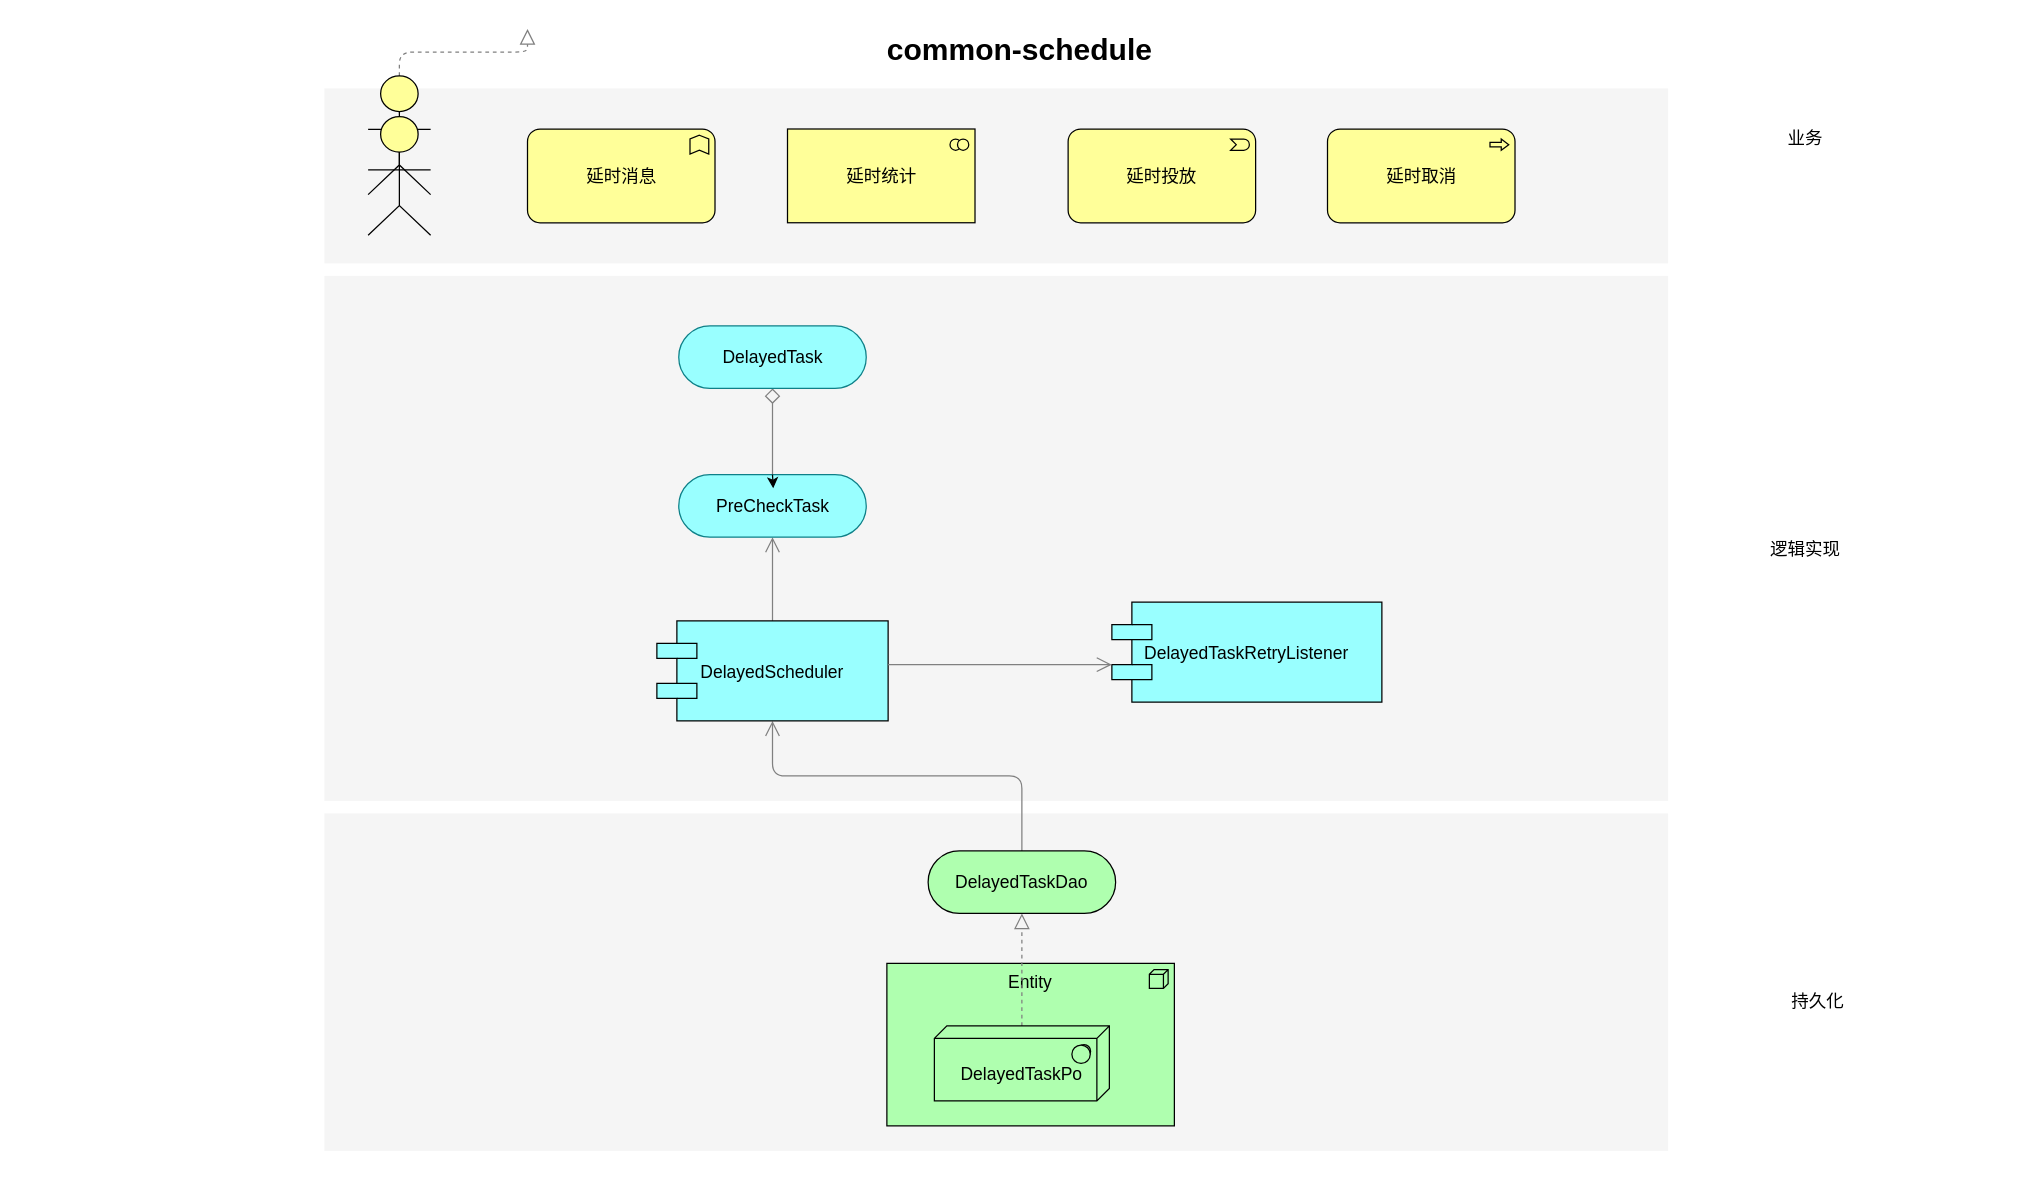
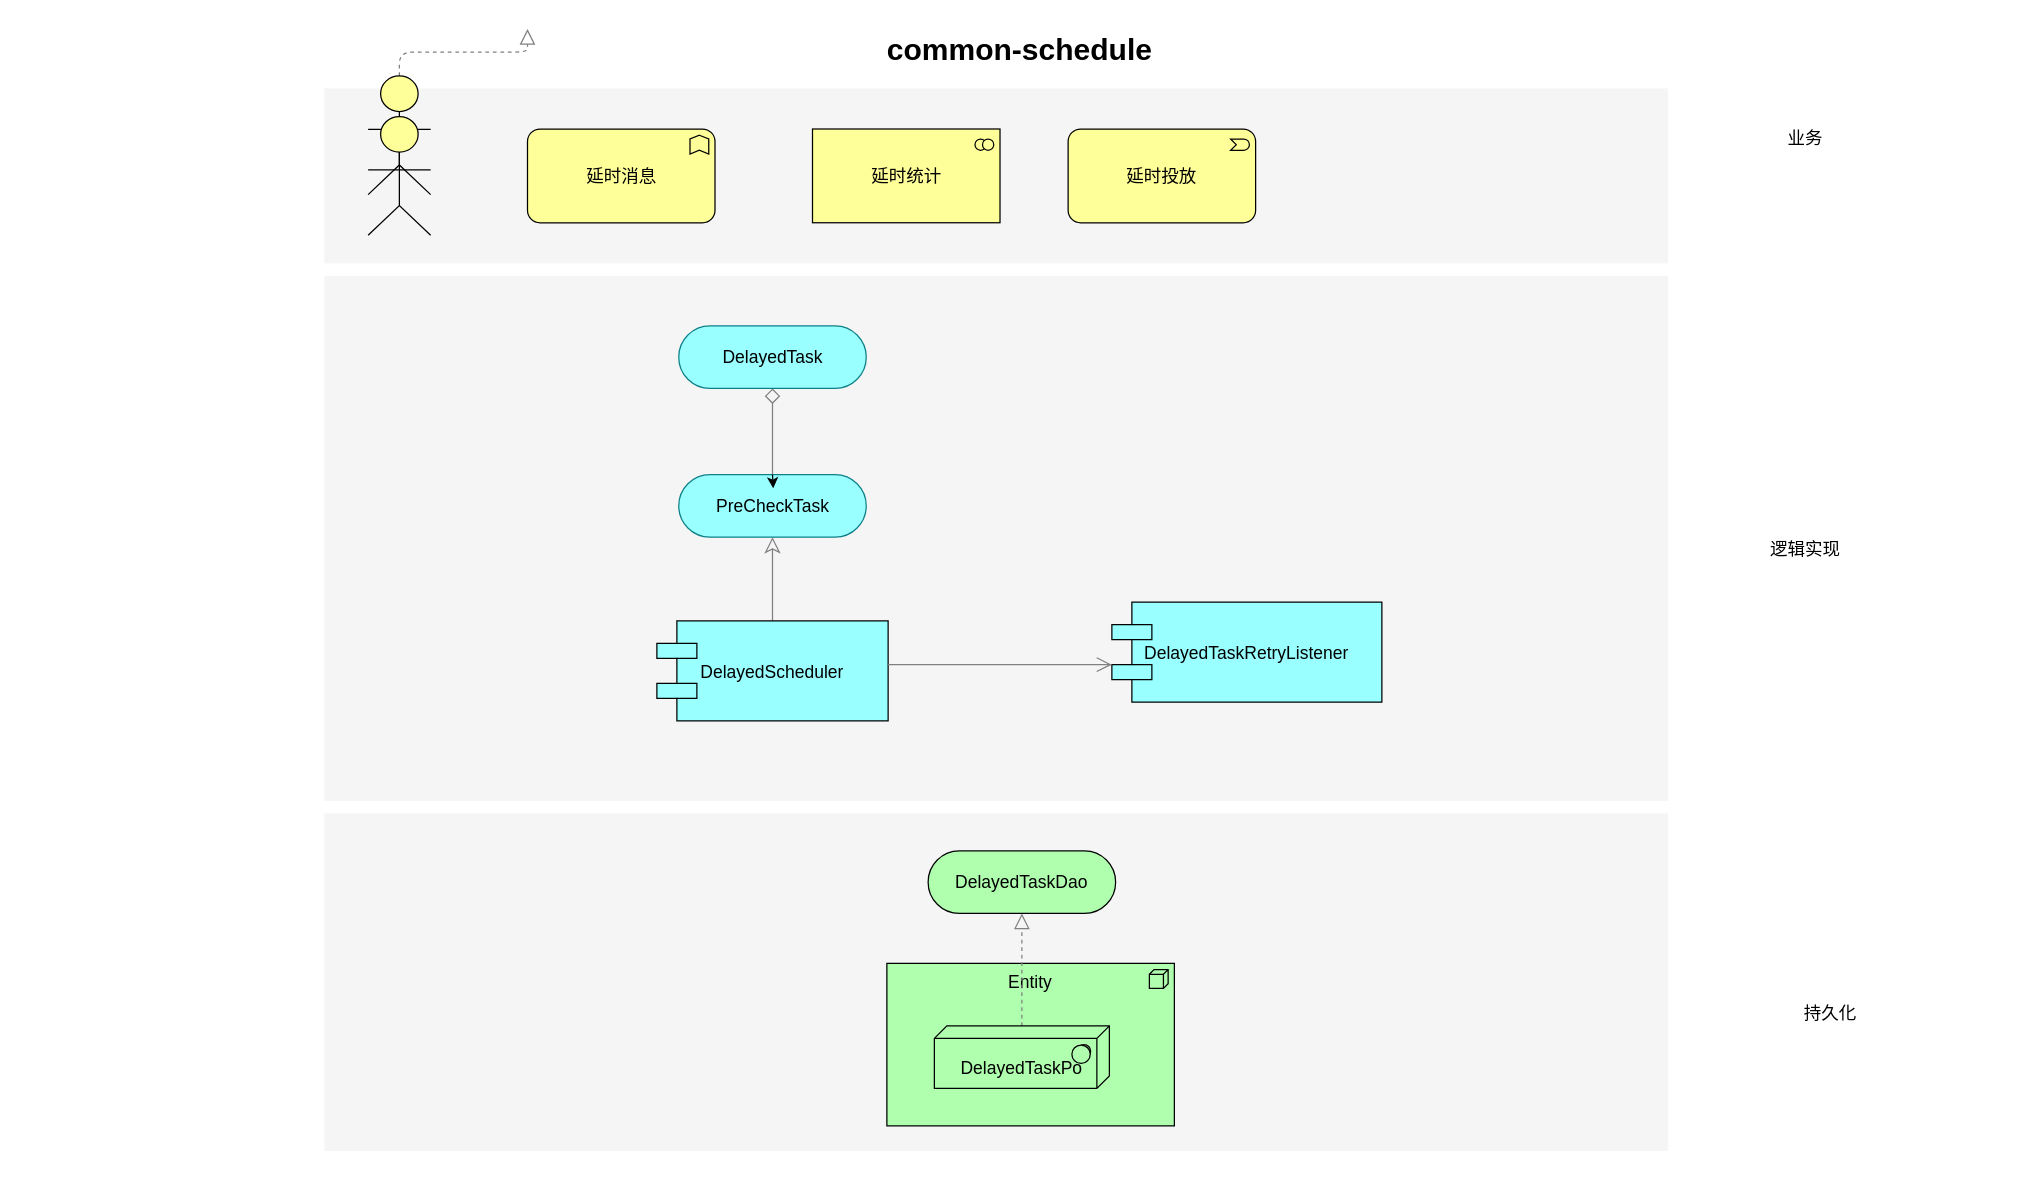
node "延时统计": moved (881, 176) -> (906, 176)
node "延时取消": removed
edge "DelayedScheduler" -> "PreCheckTask": arrowhead open -> classic
edge "DelayedTaskDao" -> "DelayedScheduler": removed
node "持久化": moved (1818, 1001) -> (1831, 1013)
node "DelayedTaskPo": size 175x75 -> 175x63
